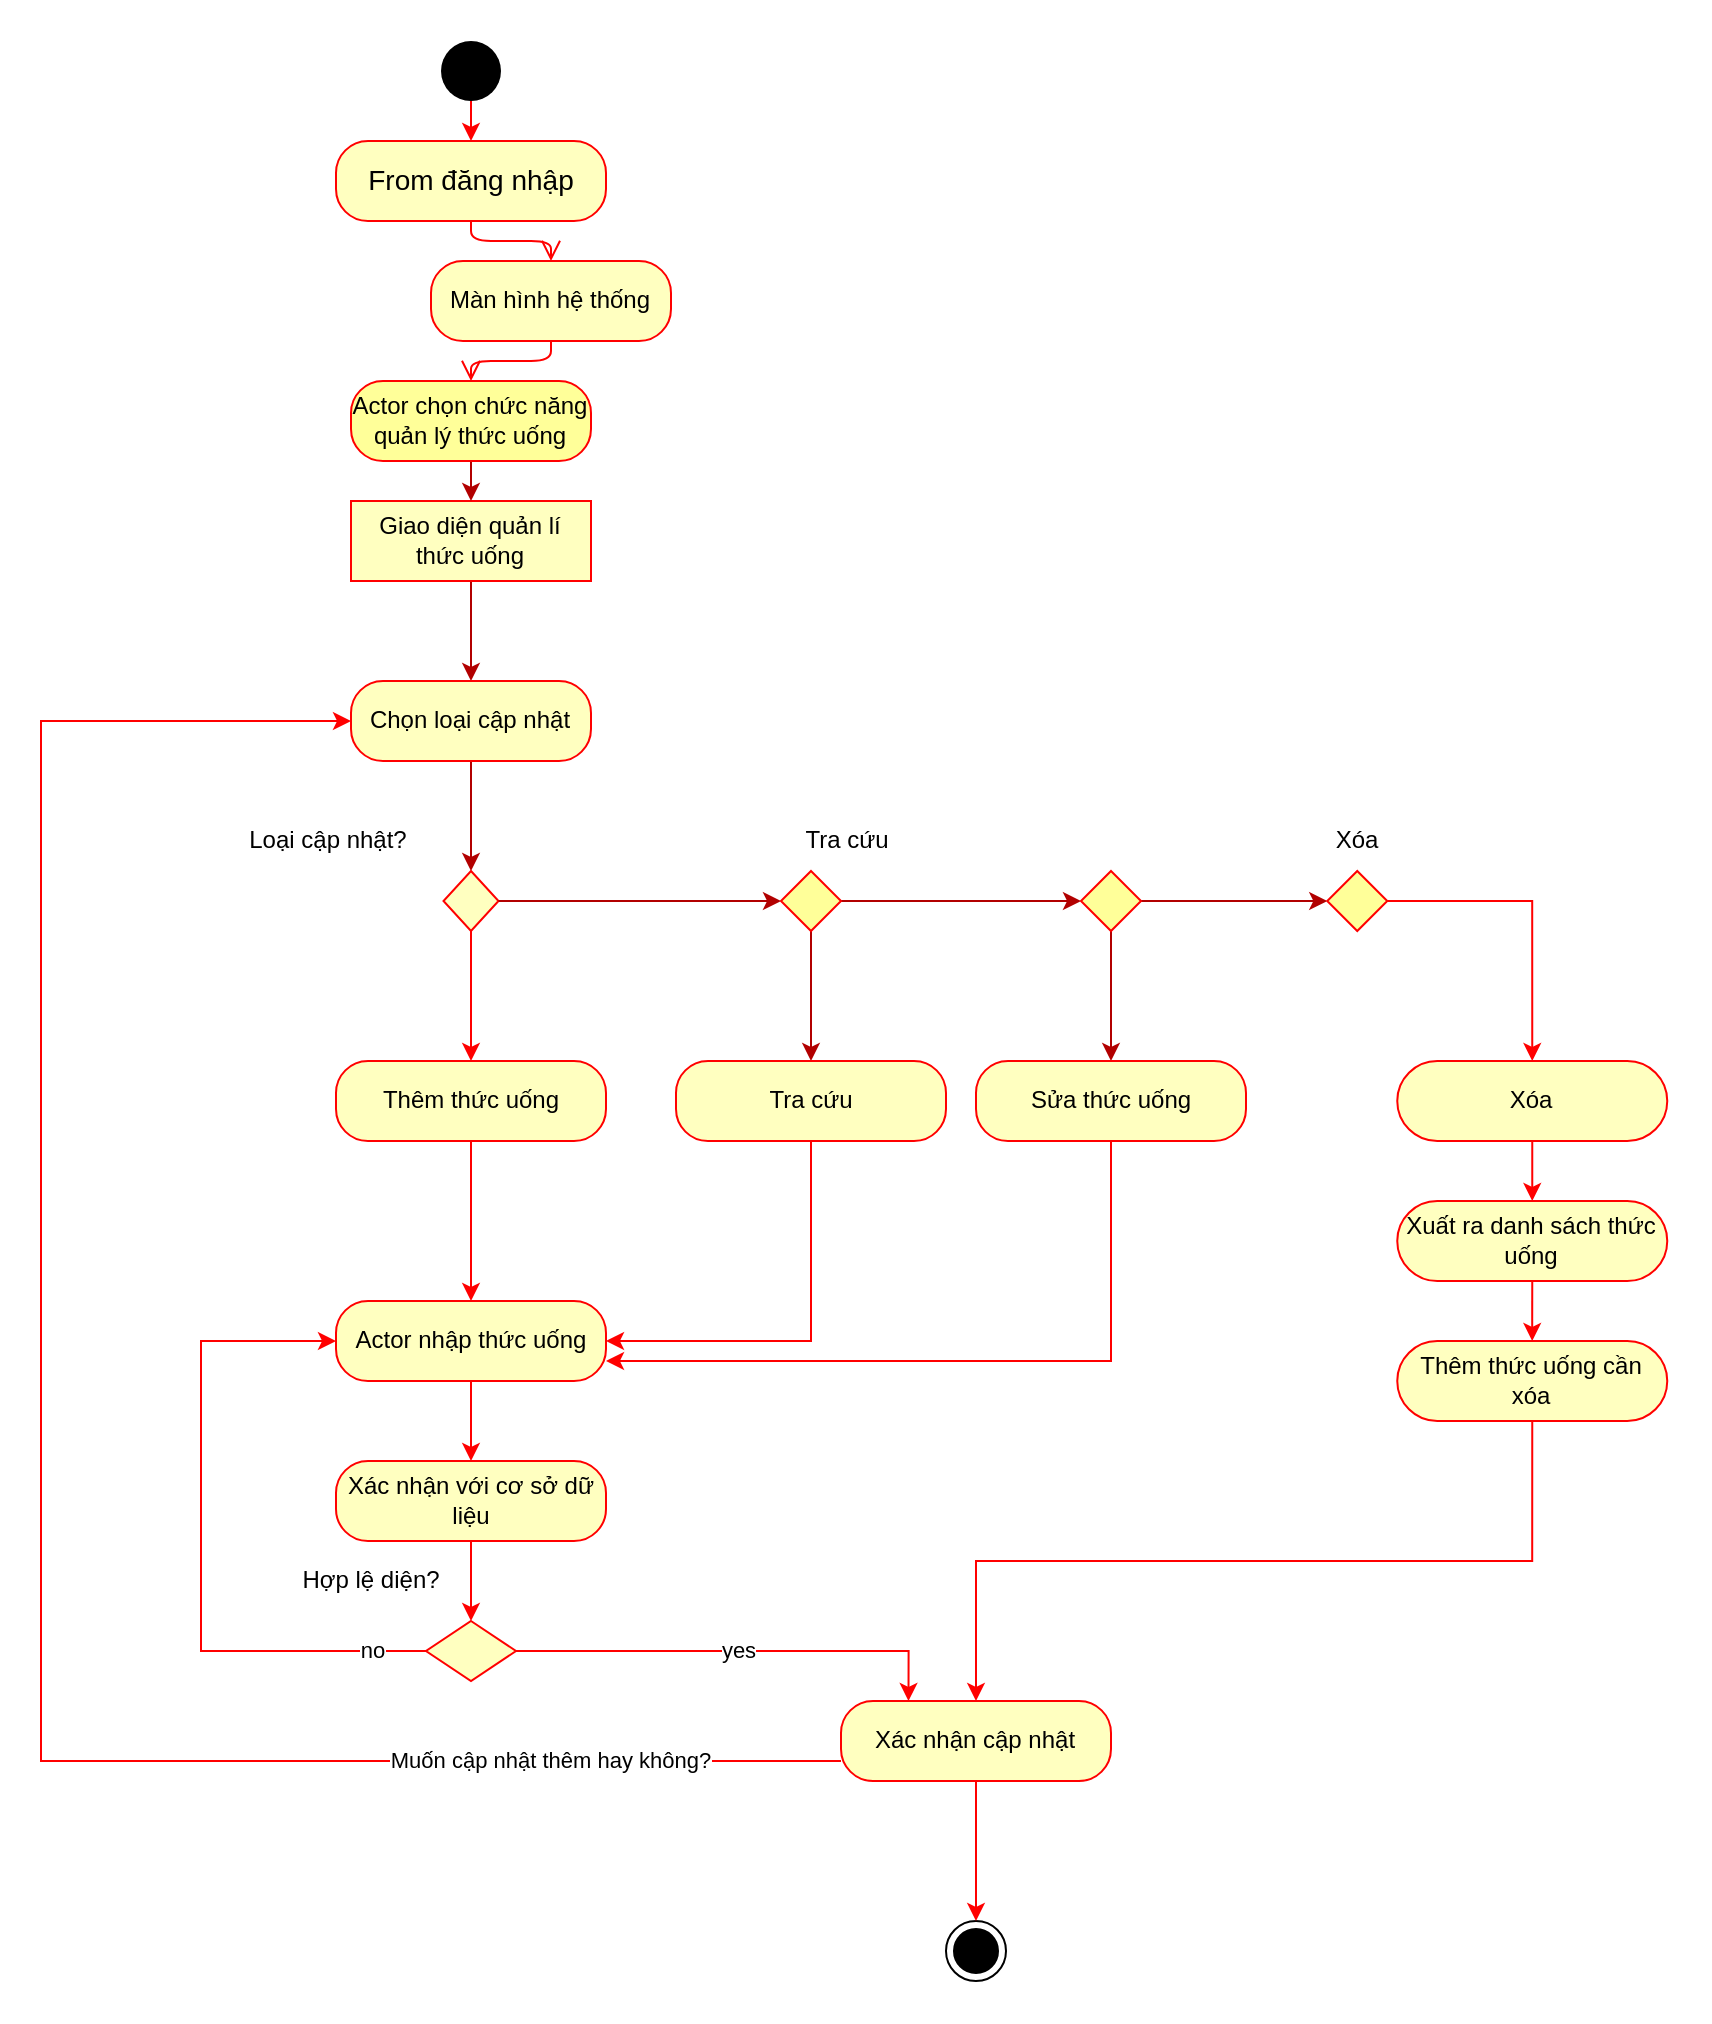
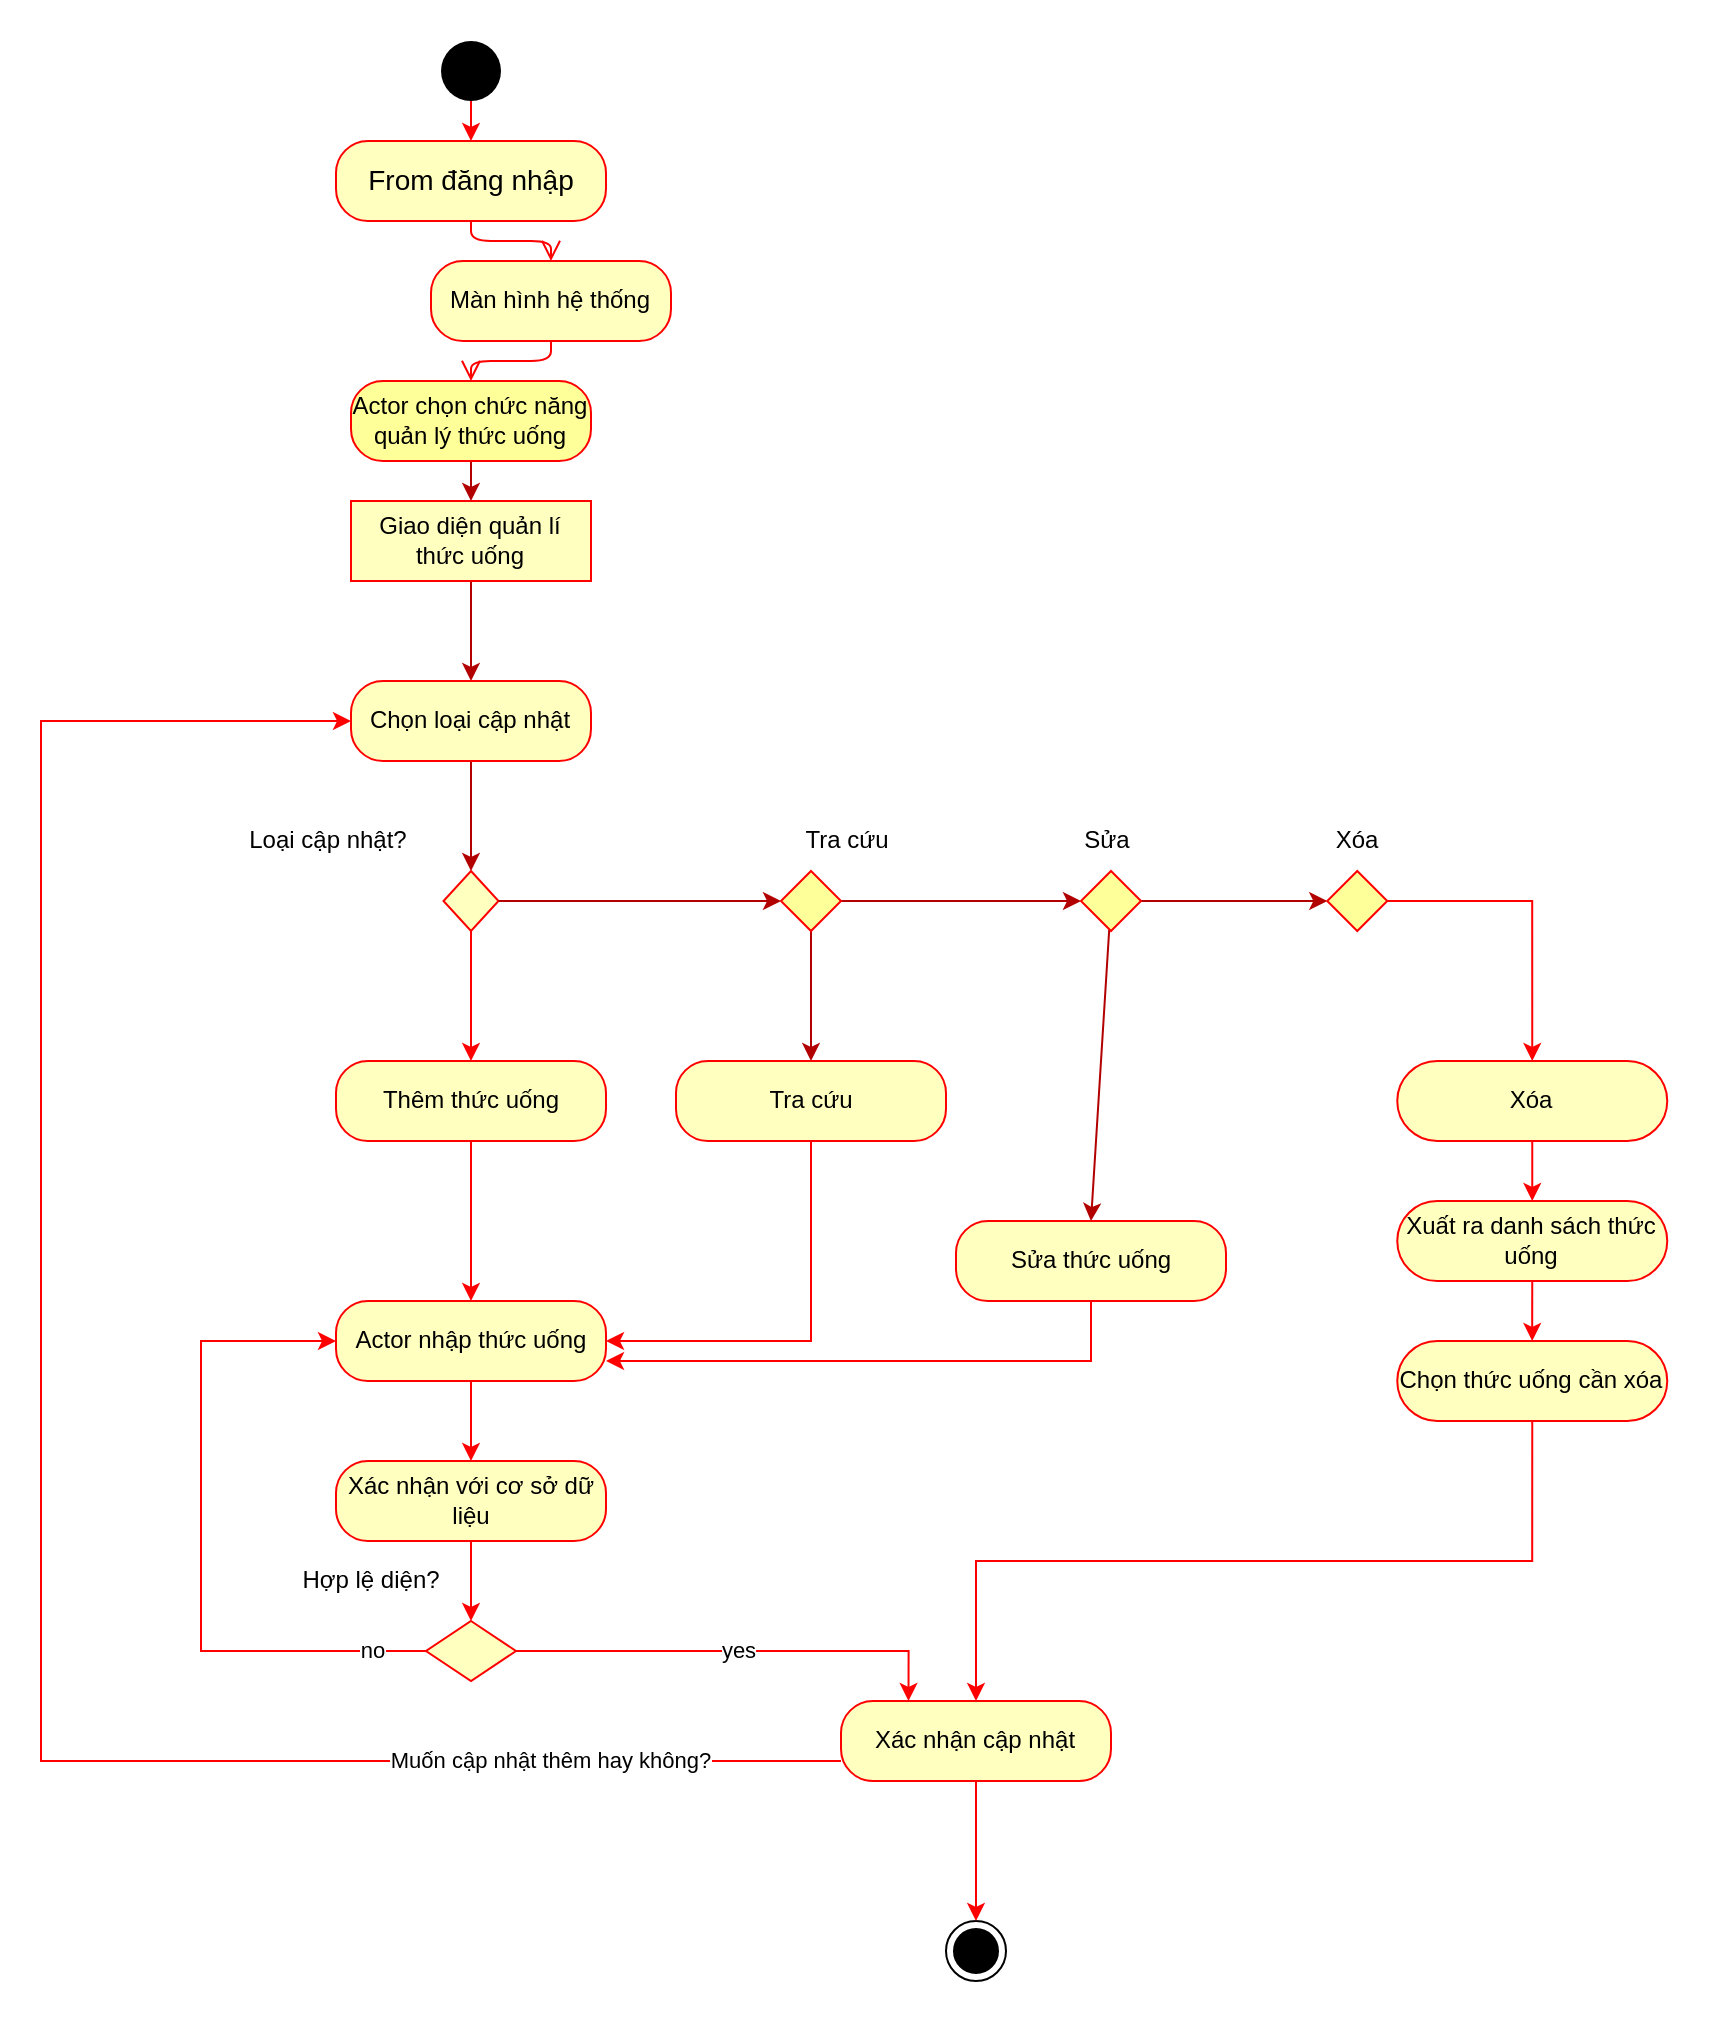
node "Sửa": added
node "Sửa thức uống": moved (1111, 1101) -> (1091, 1261)
node "Thêm thức uống cần xóa": label "Thêm thức uống cần xóa" -> "Chọn thức uống cần xóa"
